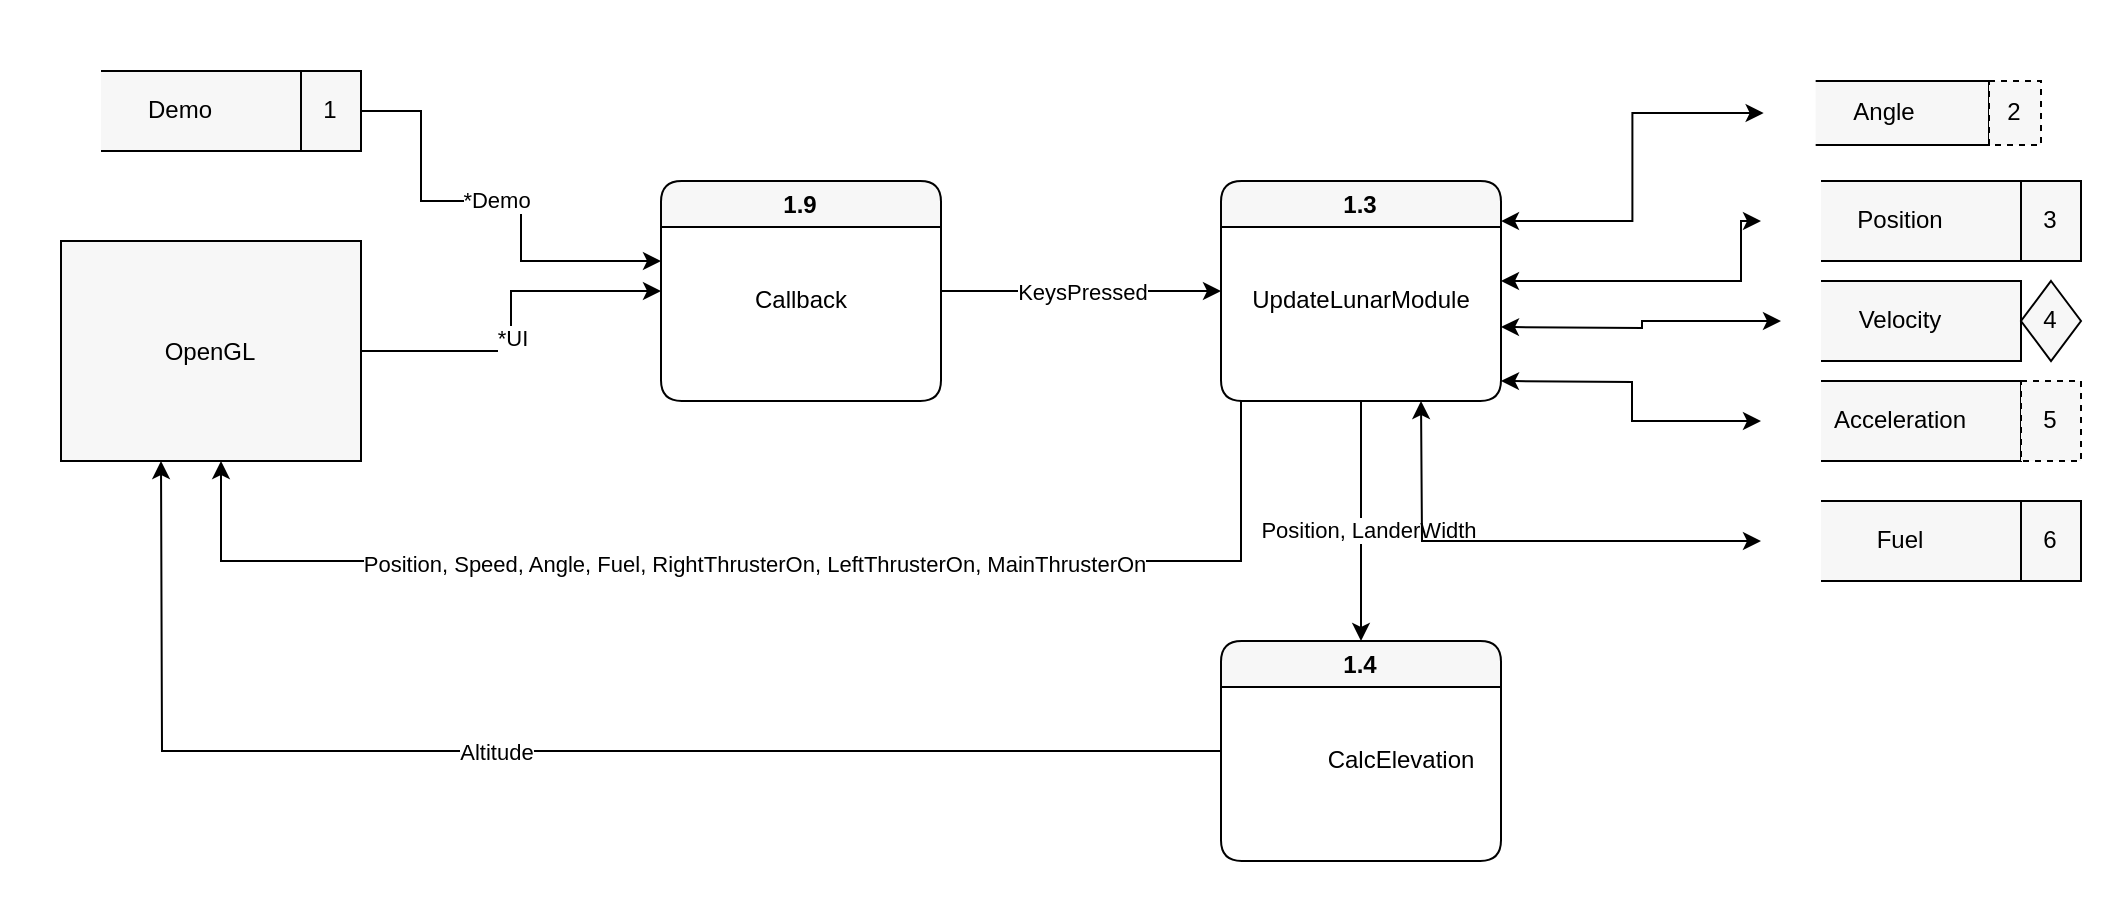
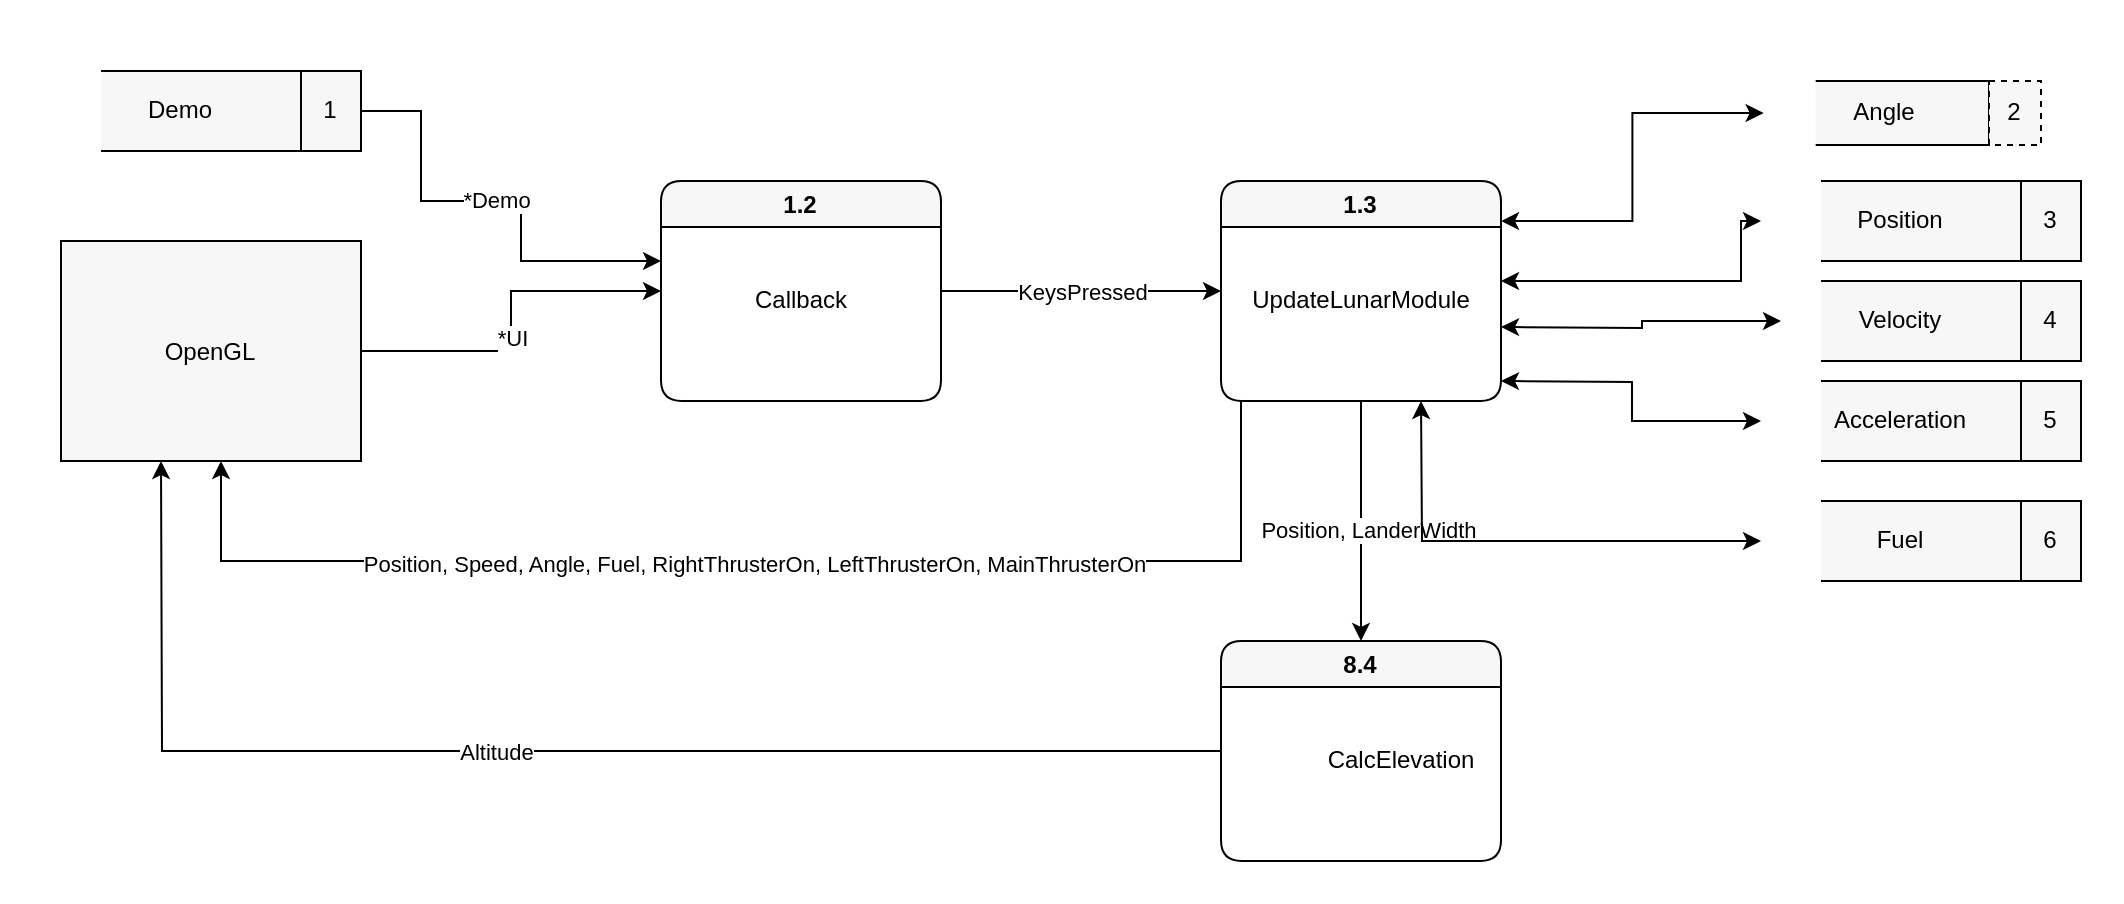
node "1.9": label "1.9" -> "1.2"
node "4": shape diamond -> rectangle
node "5": style dashed -> solid
node "1.4": label "1.4" -> "8.4"
